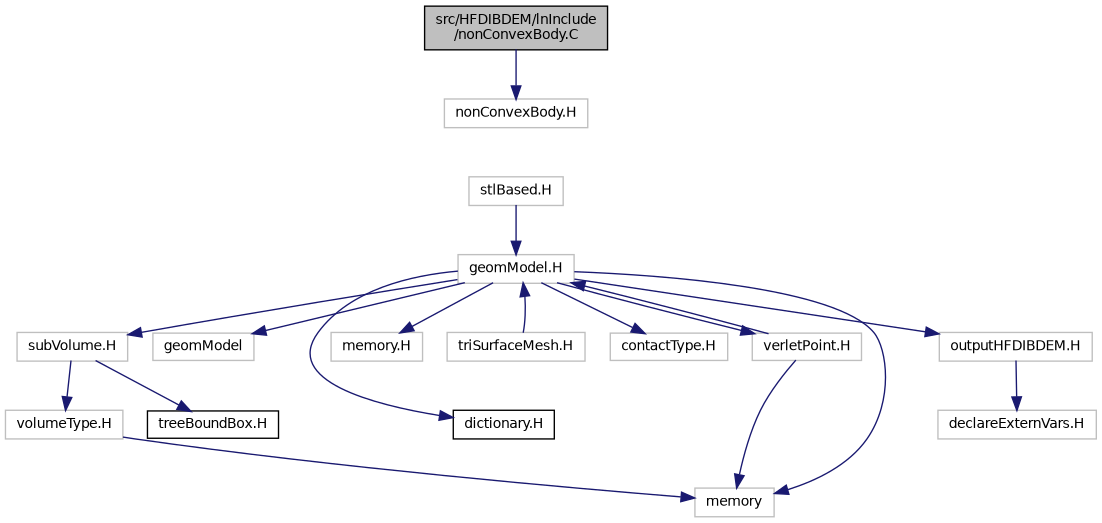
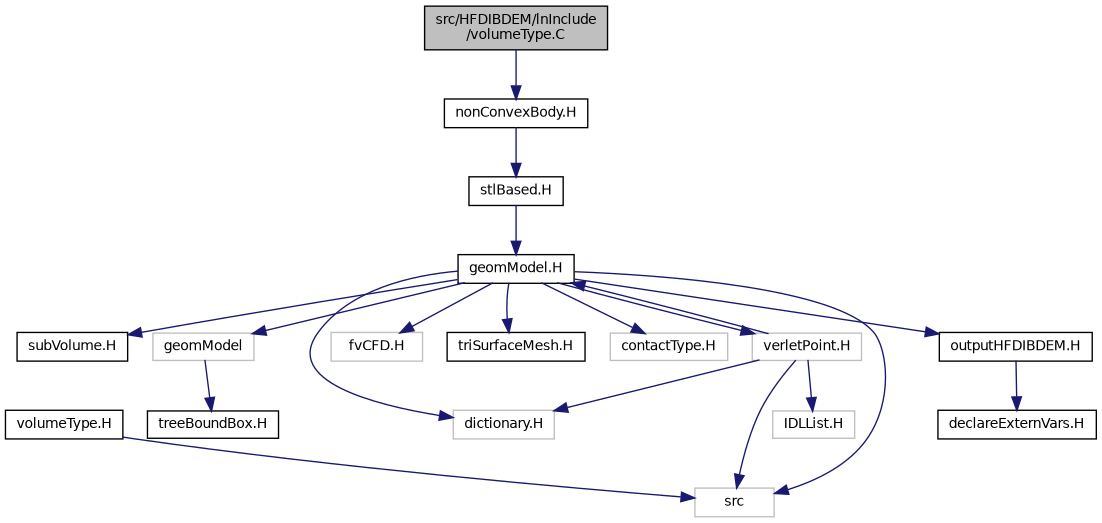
node "src/HFDIBDEM/lnInclude /nonConvexBody.C": label "src/HFDIBDEM/lnInclude /nonConvexBody.C" -> "src/HFDIBDEM/lnInclude /volumeType.C"
node "nonConvexBody.H": color grey75 -> black
edge "nonConvexBody.H" -> "stlBased.H": added
node "stlBased.H": color grey75 -> black
node "geomModel.H": color grey75 -> black
edge "triSurfaceMesh.H" -> "geomModel.H": reversed
node "subVolume.H": color grey75 -> black
node "memory.H": label "memory.H" -> "fvCFD.H"
node "triSurfaceMesh.H": color grey75 -> black
node "outputHFDIBDEM.H": color grey75 -> black
edge "subVolume.H" -> "volumeType.H": removed
edge "subVolume.H" -> "treeBoundBox.H": now "geomModel" -> "treeBoundBox.H"
edge "verletPoint.H" -> "dictionary.H": added
node "volumeType.H": color grey75 -> black
node "dictionary.H": color black -> grey75
node "IDLList.H": added
node "declareExternVars.H": color grey75 -> black
node "memory": label "memory" -> "src"
